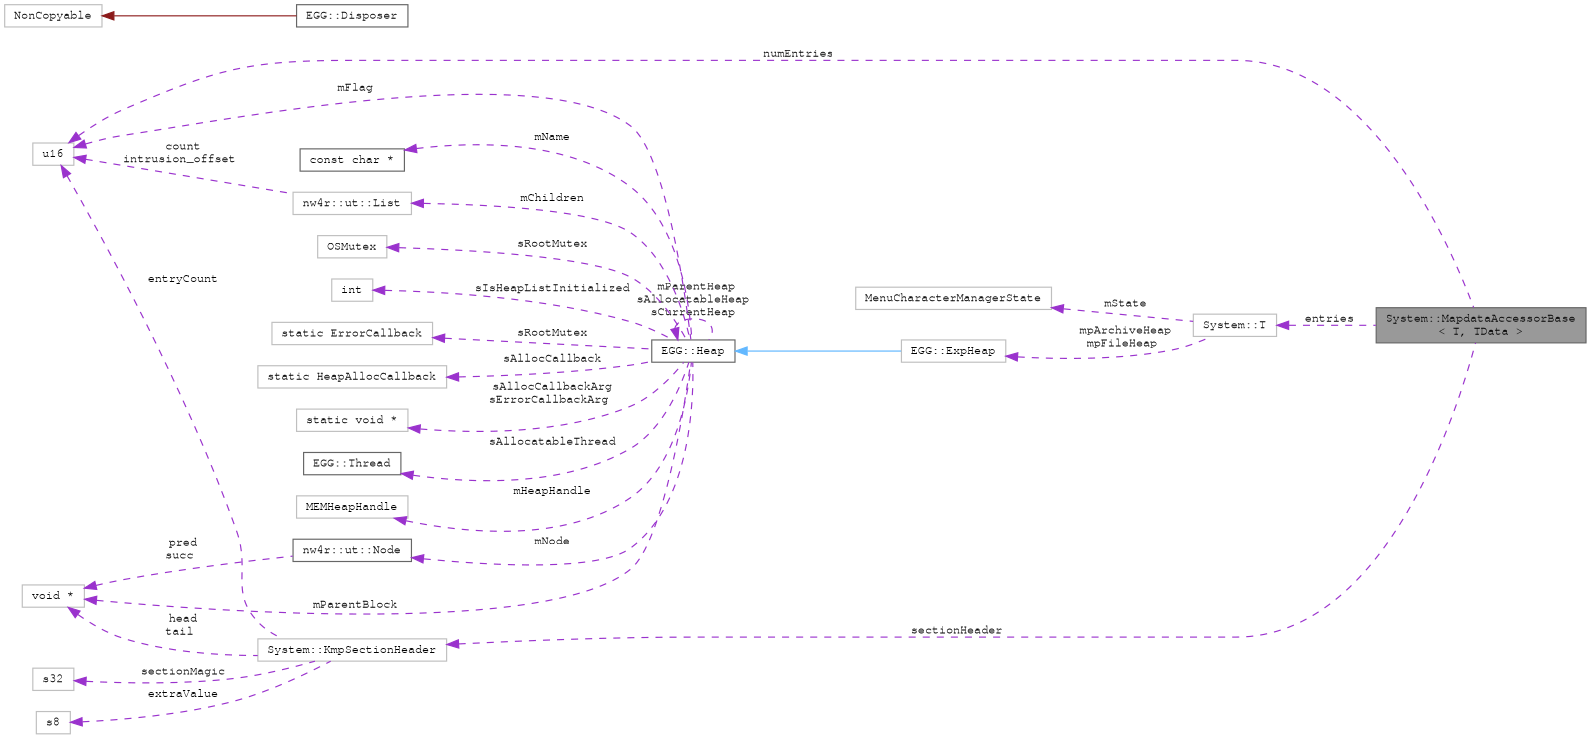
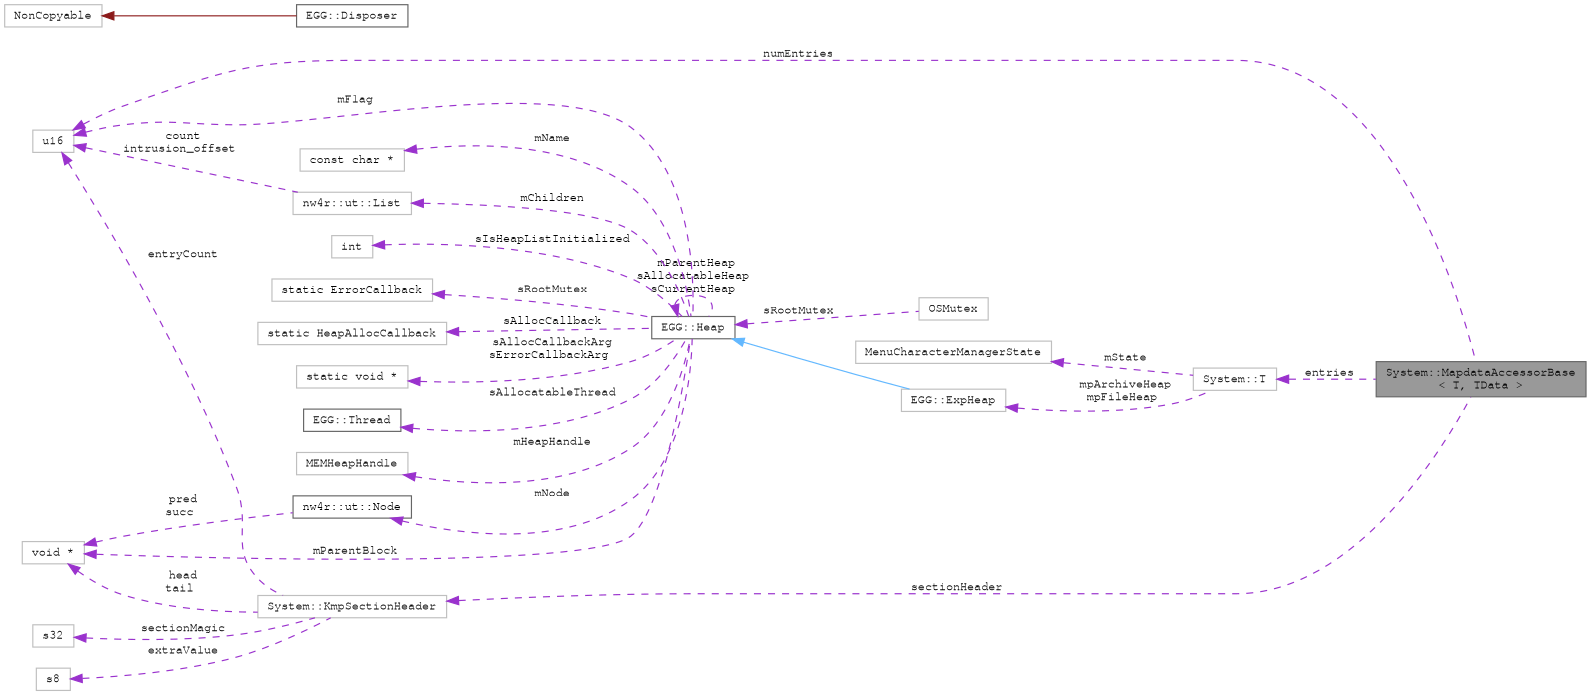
node "const char *": color gray40 -> grey75
edge "EGG::Heap" -> "OSMutex": reversed
